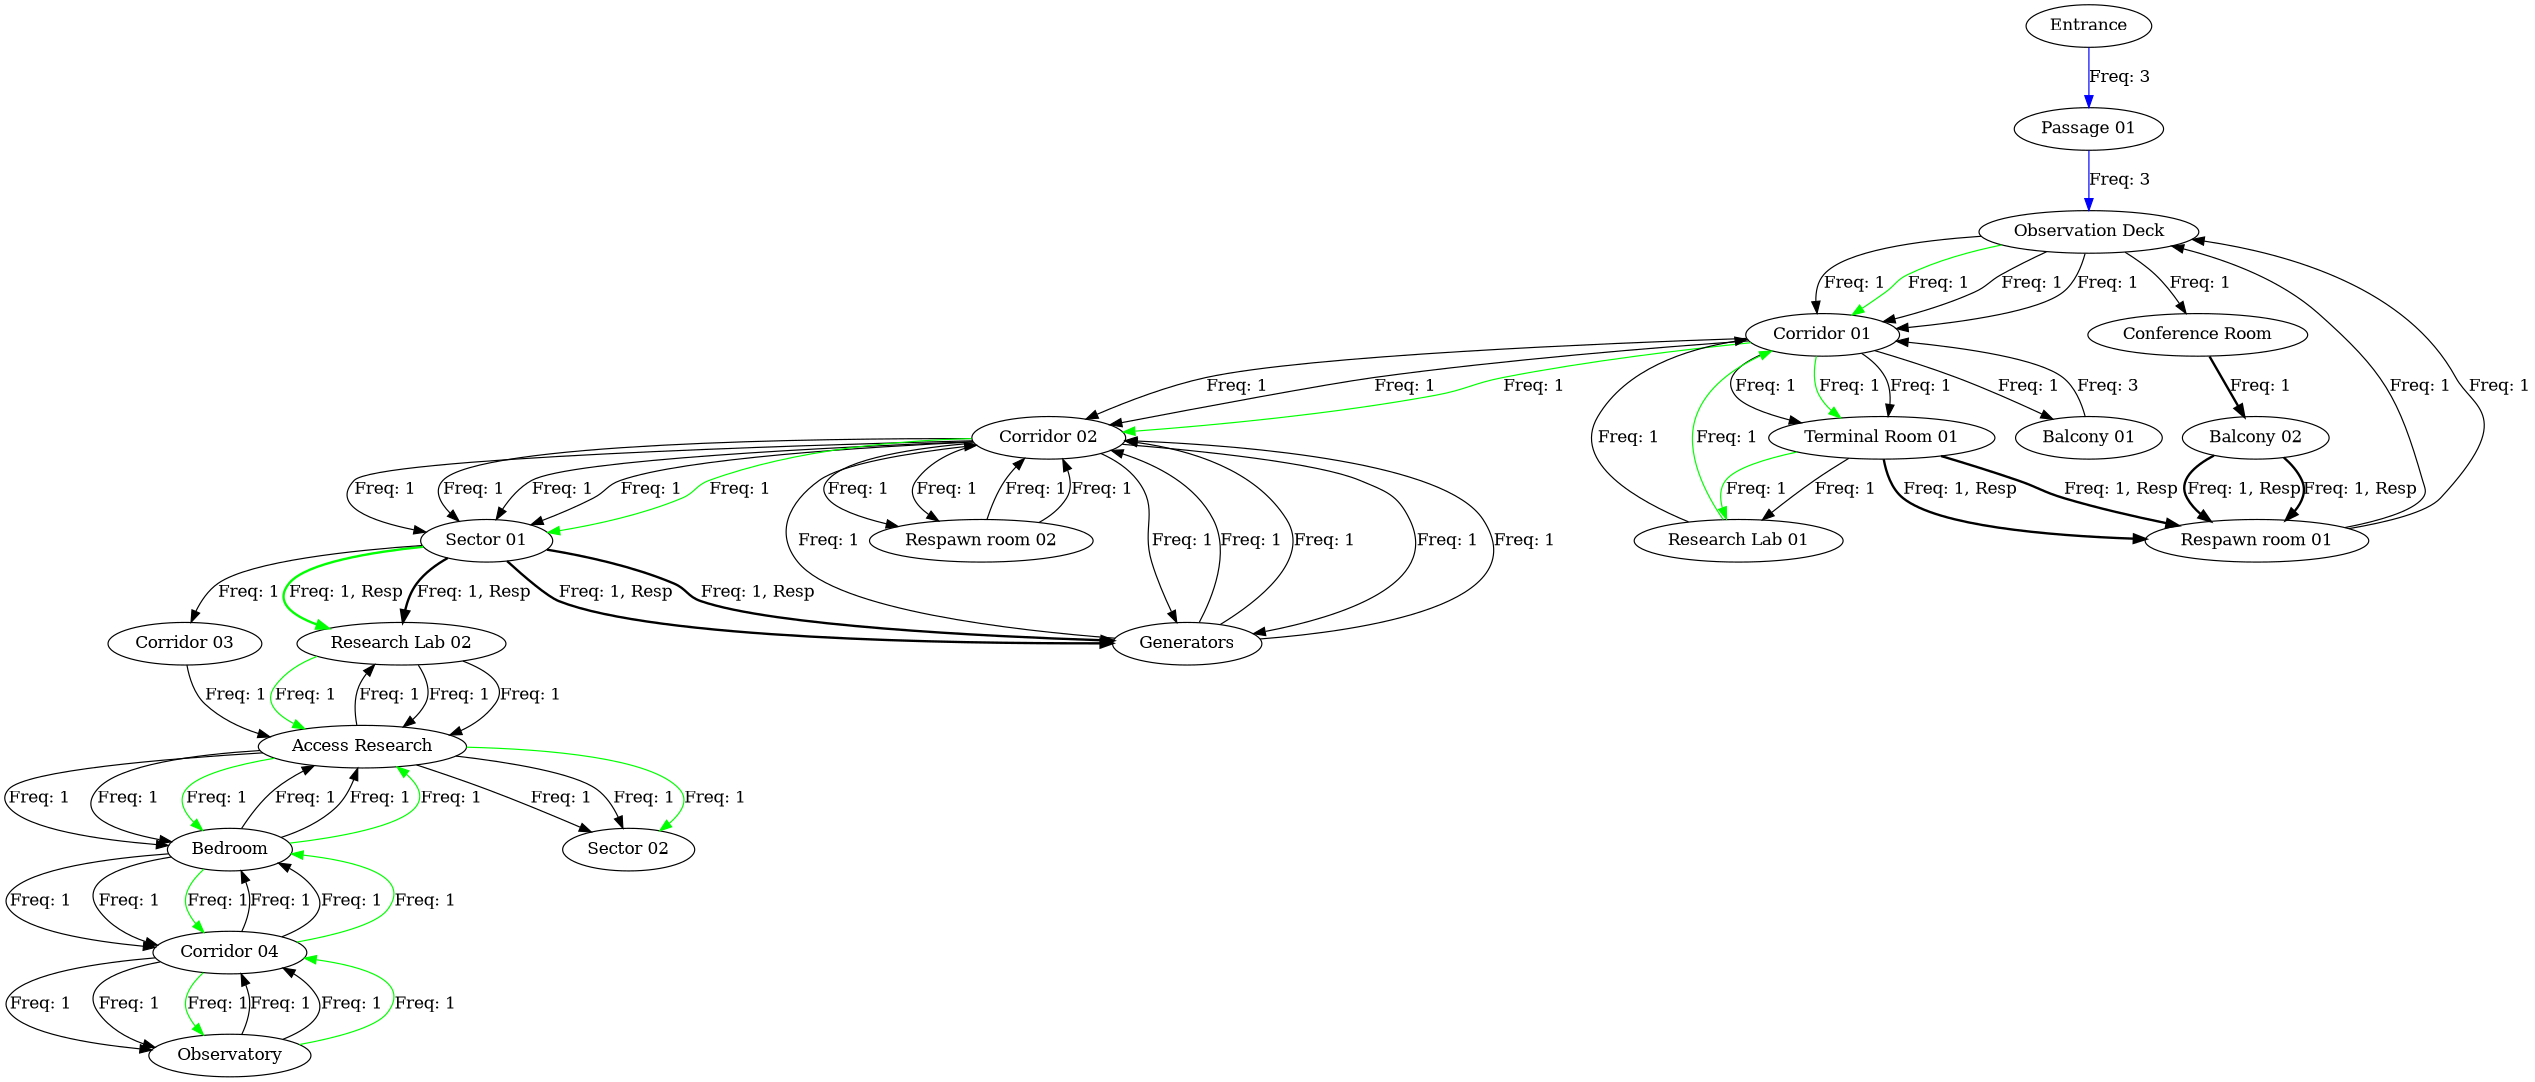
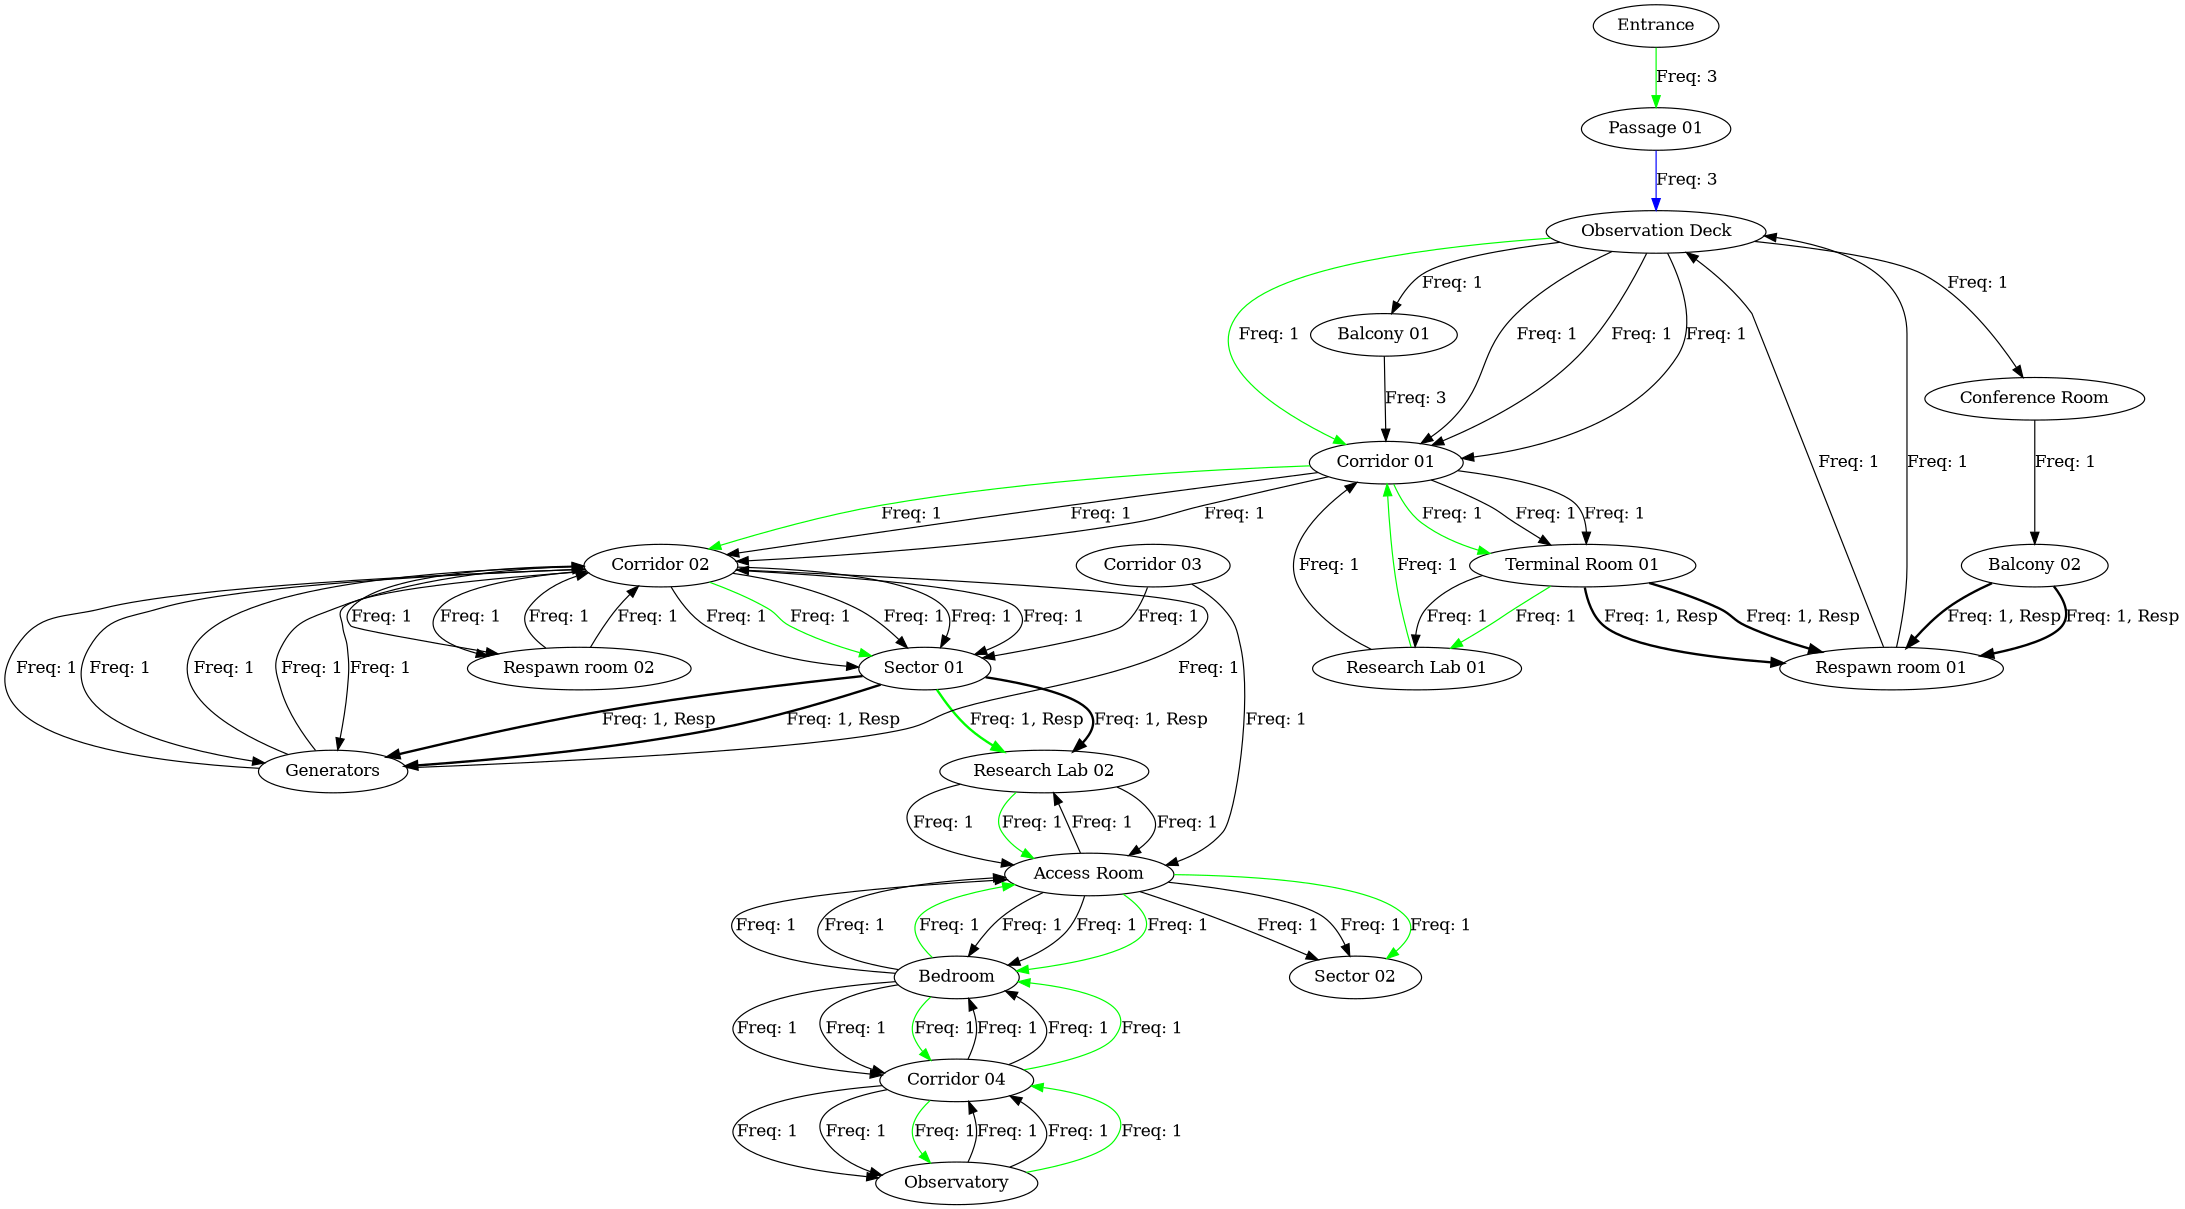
edge "Entrance" -> "Passage 01": color blue -> green
edge "Corridor 01" -> "Balcony 01": now "Observation Deck" -> "Balcony 01"
edge "Conference Room" -> "Balcony 02": style bold -> solid
edge "Sector 01" -> "Corridor 03": reversed
node "Access Research": label "Access Research" -> "Access Room"
